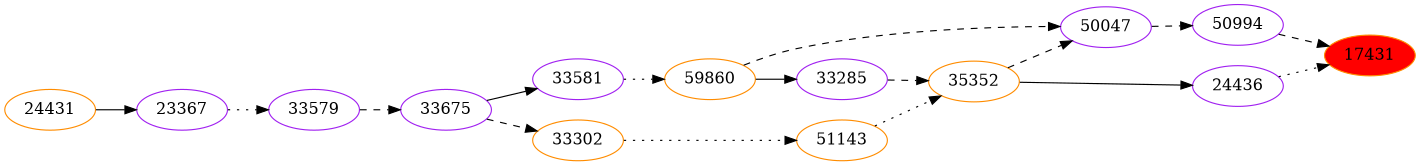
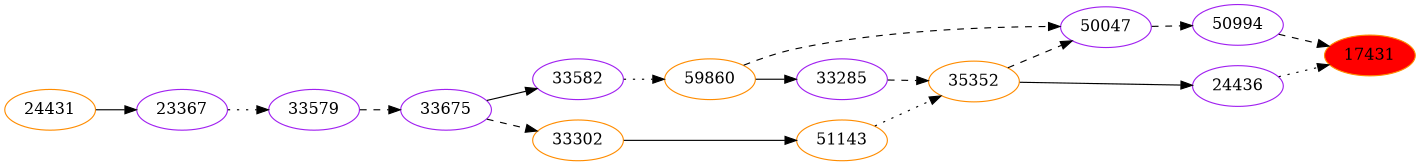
node "33581": label "33581" -> "33582"
edge "33302" -> "51143": style dotted -> solid
